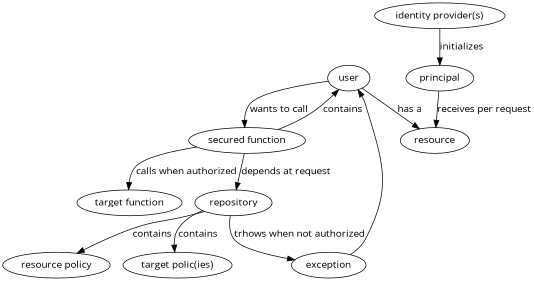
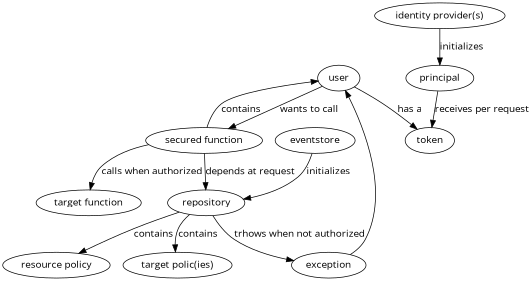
node "eventstore": added
node "resource": label "resource" -> "token"
